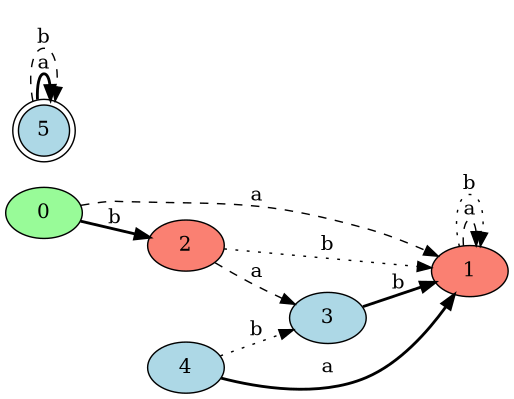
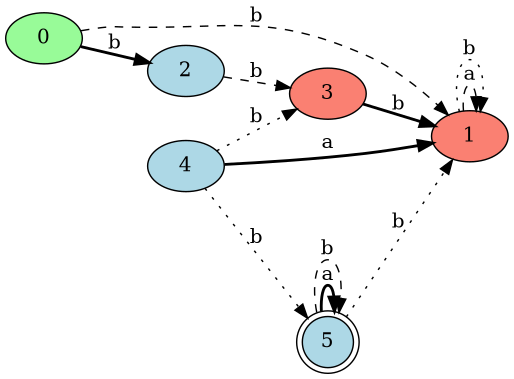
edge "0" -> "1": label "a" -> "b"
node "2": fillcolor salmon -> lightblue
edge "4" -> "5": added, label "b"
edge "2" -> "1": now "5" -> "1"
edge "2" -> "3": label "a" -> "b"
node "3": fillcolor lightblue -> salmon
